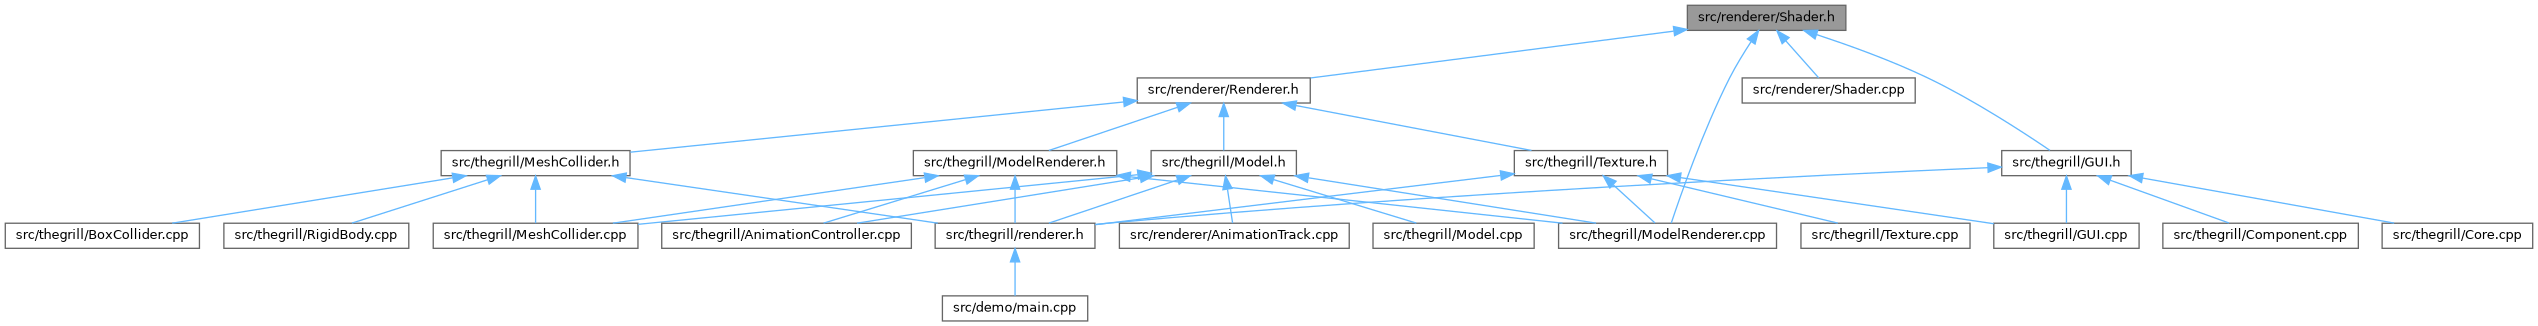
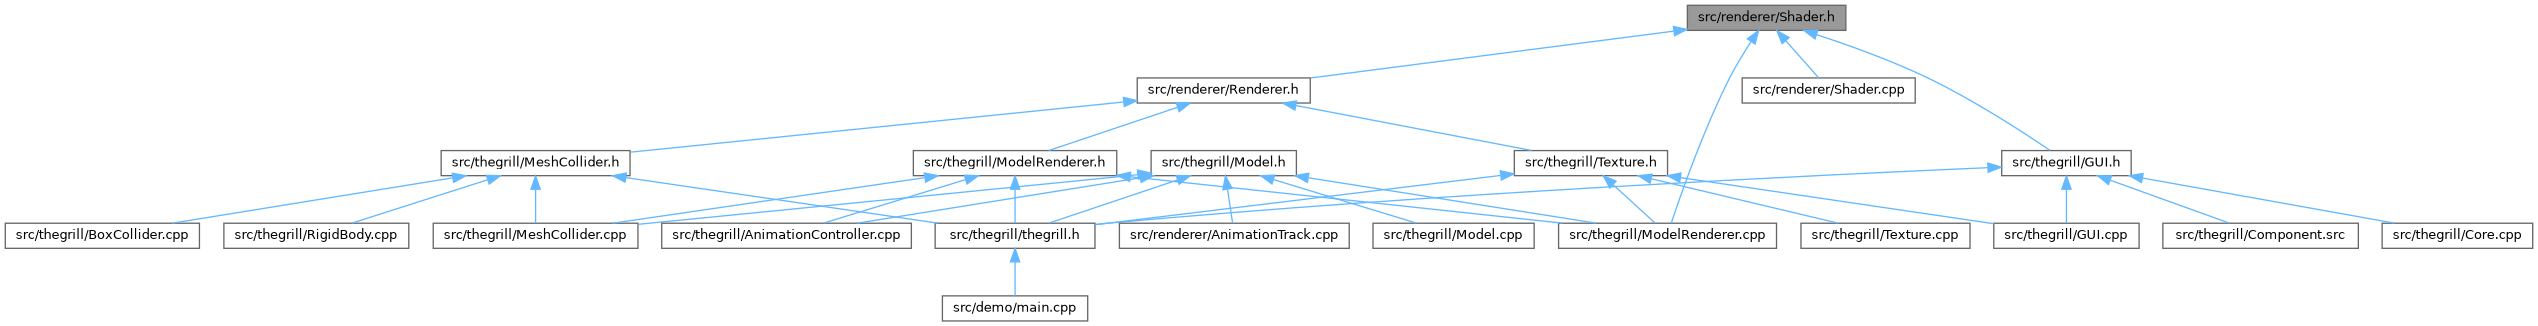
edge "src/thegrill/Model.h" -> "src/renderer/Renderer.h": removed
node "src/thegrill/renderer.h": label "src/thegrill/renderer.h" -> "src/thegrill/thegrill.h"
node "src/thegrill/Component.cpp": label "src/thegrill/Component.cpp" -> "src/thegrill/Component.src"
